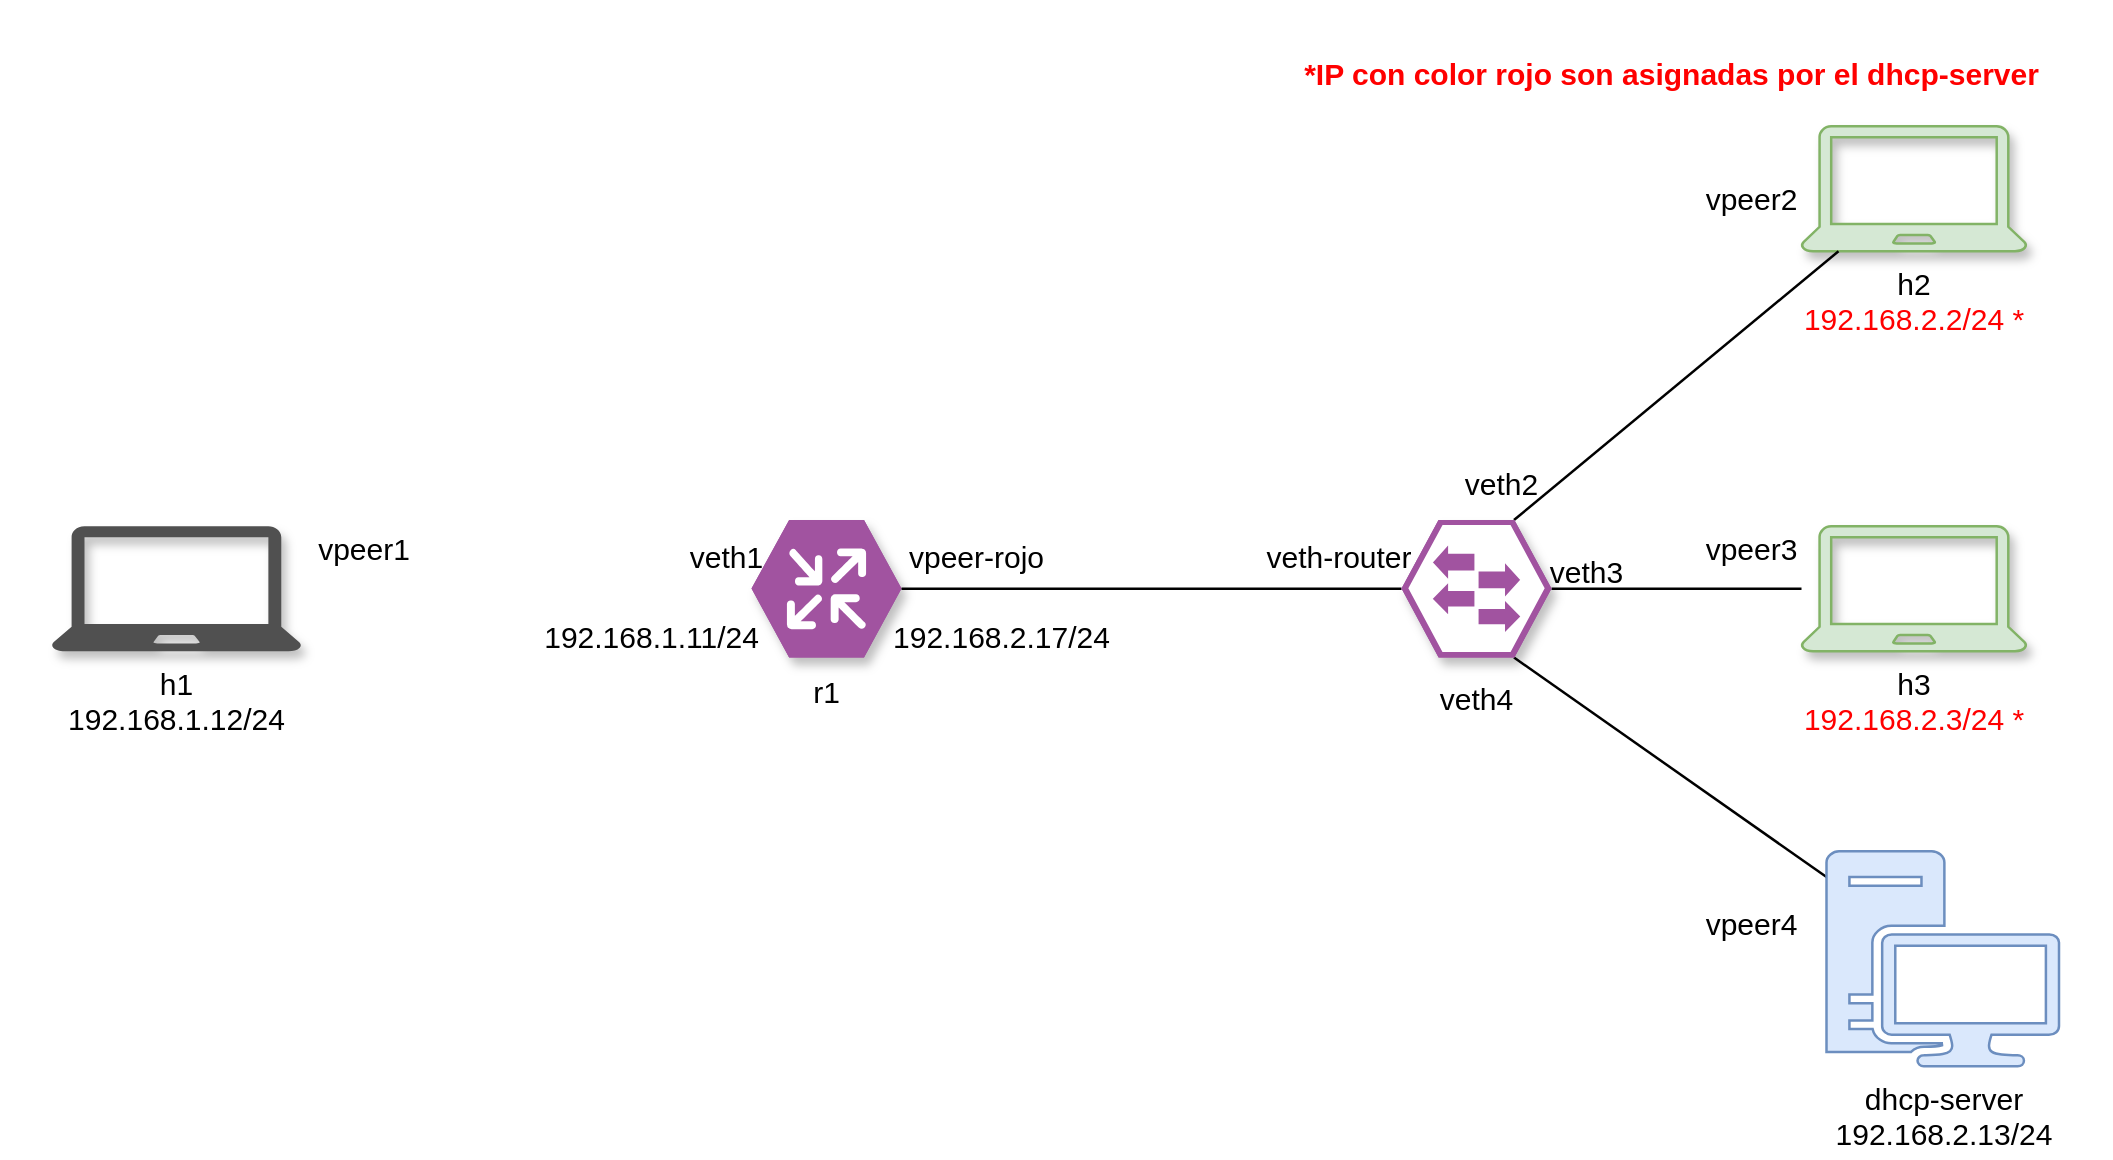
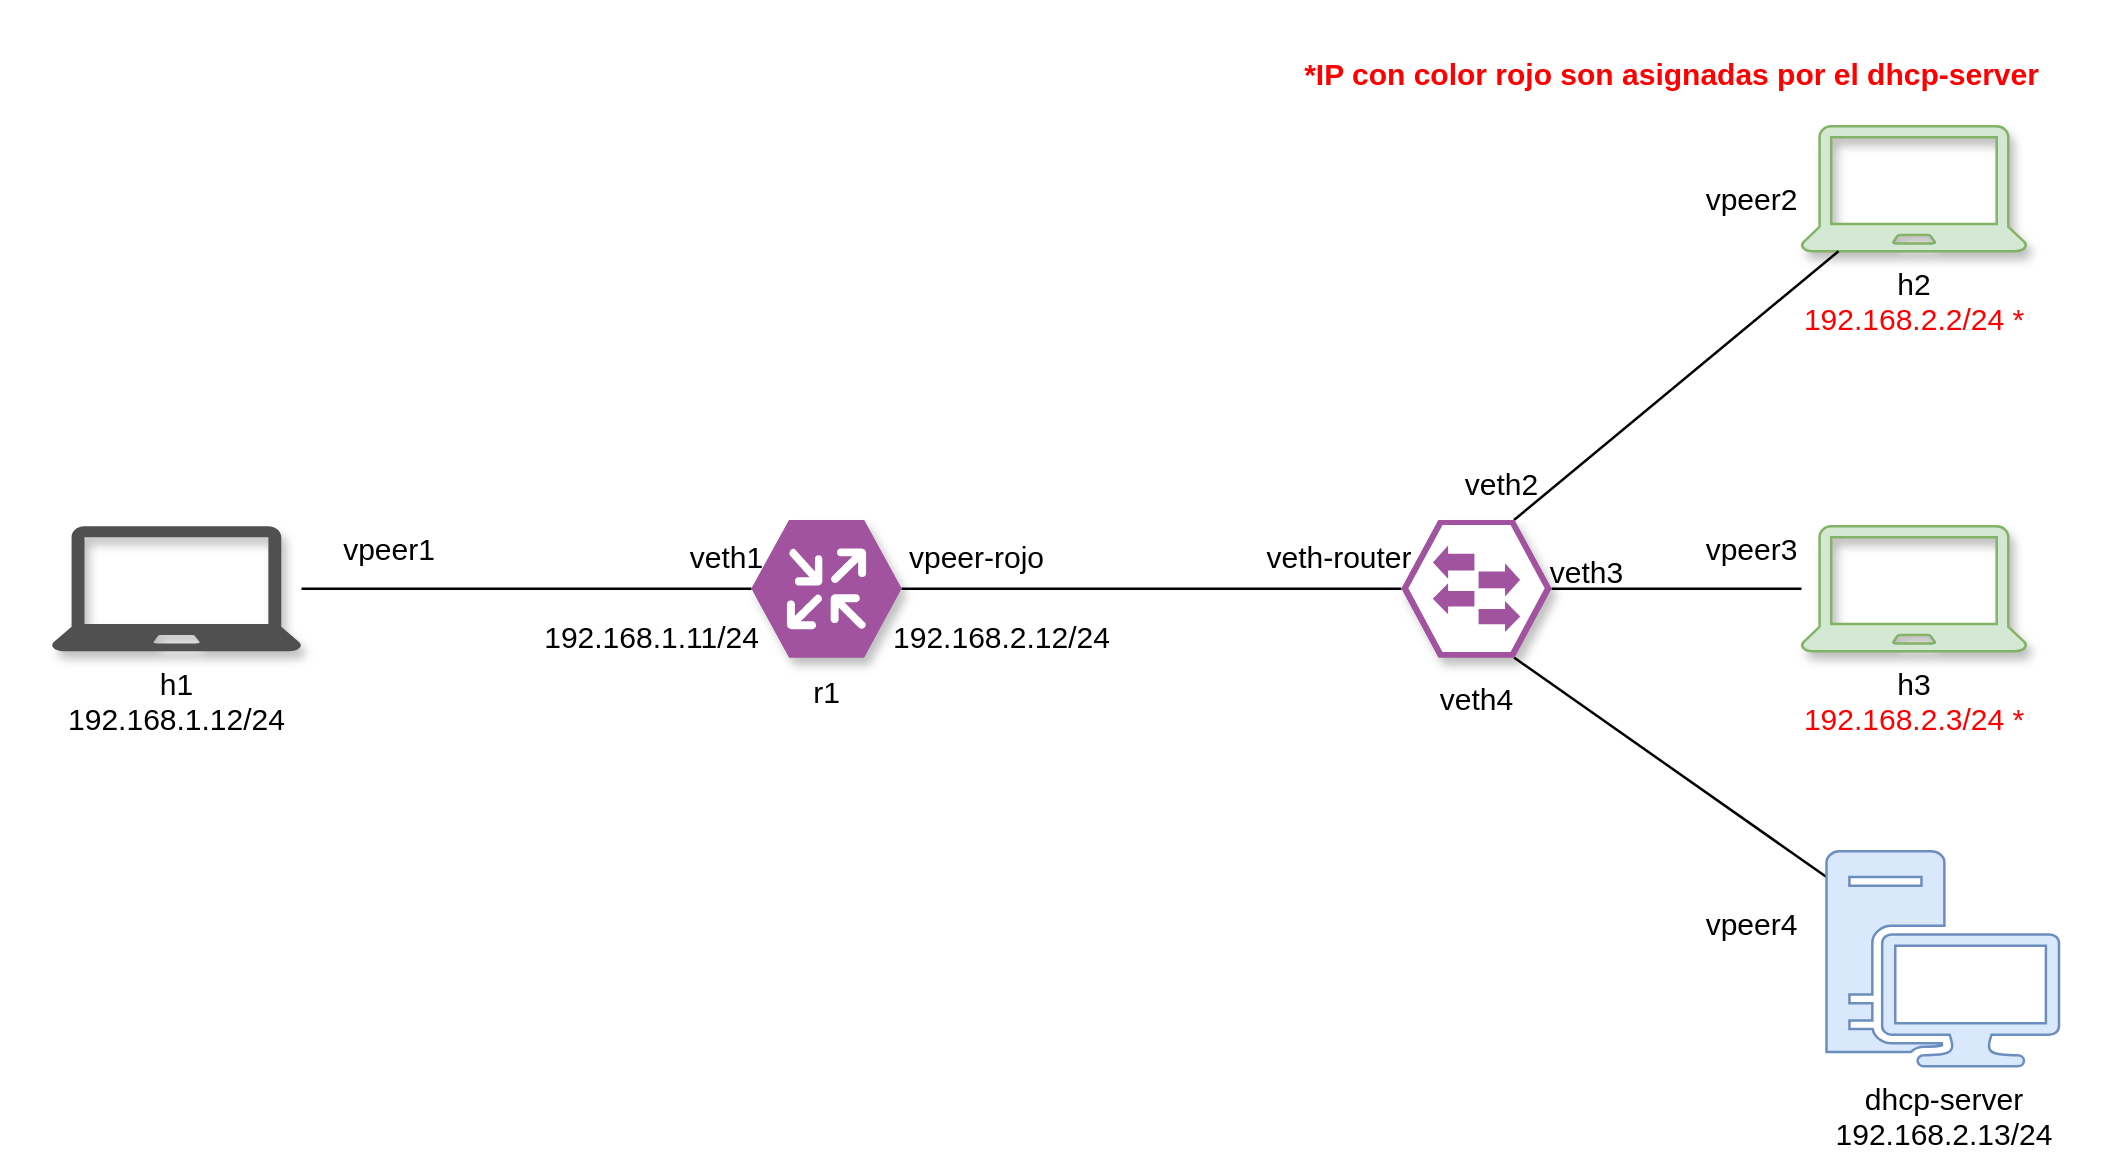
node "vpeer1": moved (364, 551) -> (389, 551)
edge "h1 192.168.1.12/24" -- "r1": added
node "192.168.2.17/24": label "192.168.2.17/24" -> "192.168.2.12/24"
